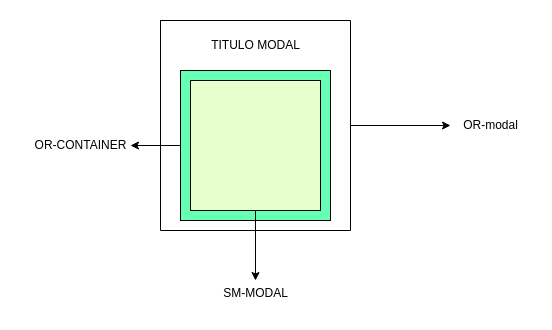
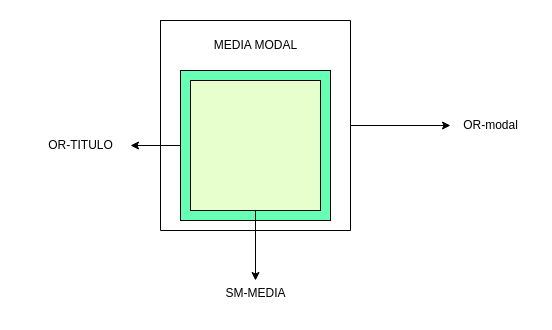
node "TITULO MODAL": label "TITULO MODAL" -> "MEDIA MODAL"
node "OR-CONTAINER": label "OR-CONTAINER" -> "OR-TITULO"
node "SM-MODAL": label "SM-MODAL" -> "SM-MEDIA"
